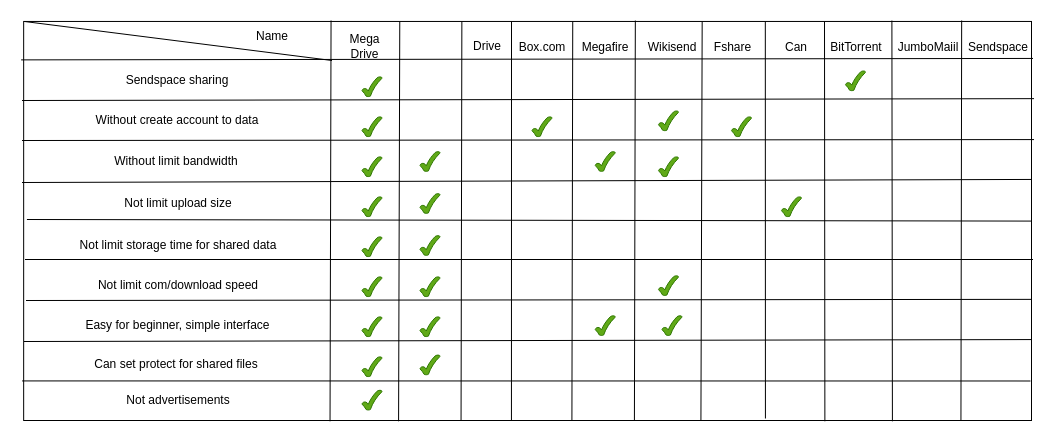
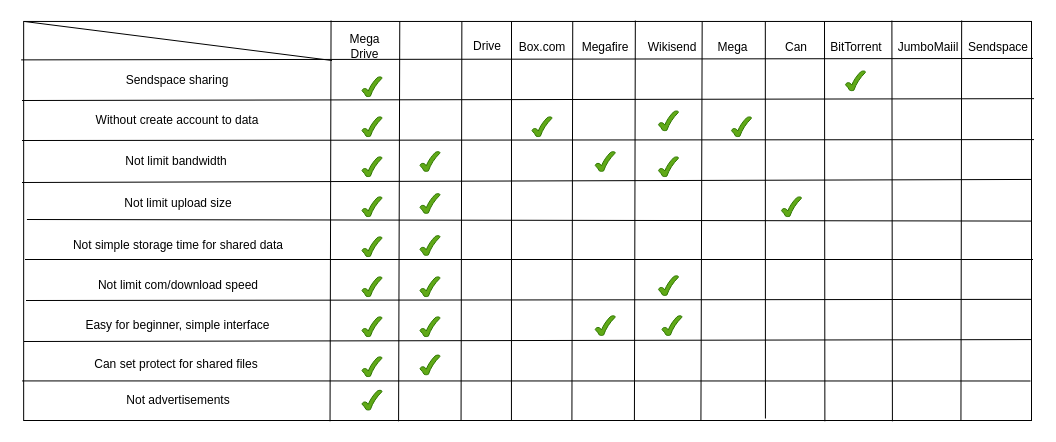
node "Name": removed
node "Fshare": label "Fshare" -> "Mega"
node "Without limit bandwidth": label "Without limit bandwidth" -> "Not limit bandwidth"
node "Not limit storage time for shared data": label "Not limit storage time for shared data" -> "Not simple storage time for shared data"
